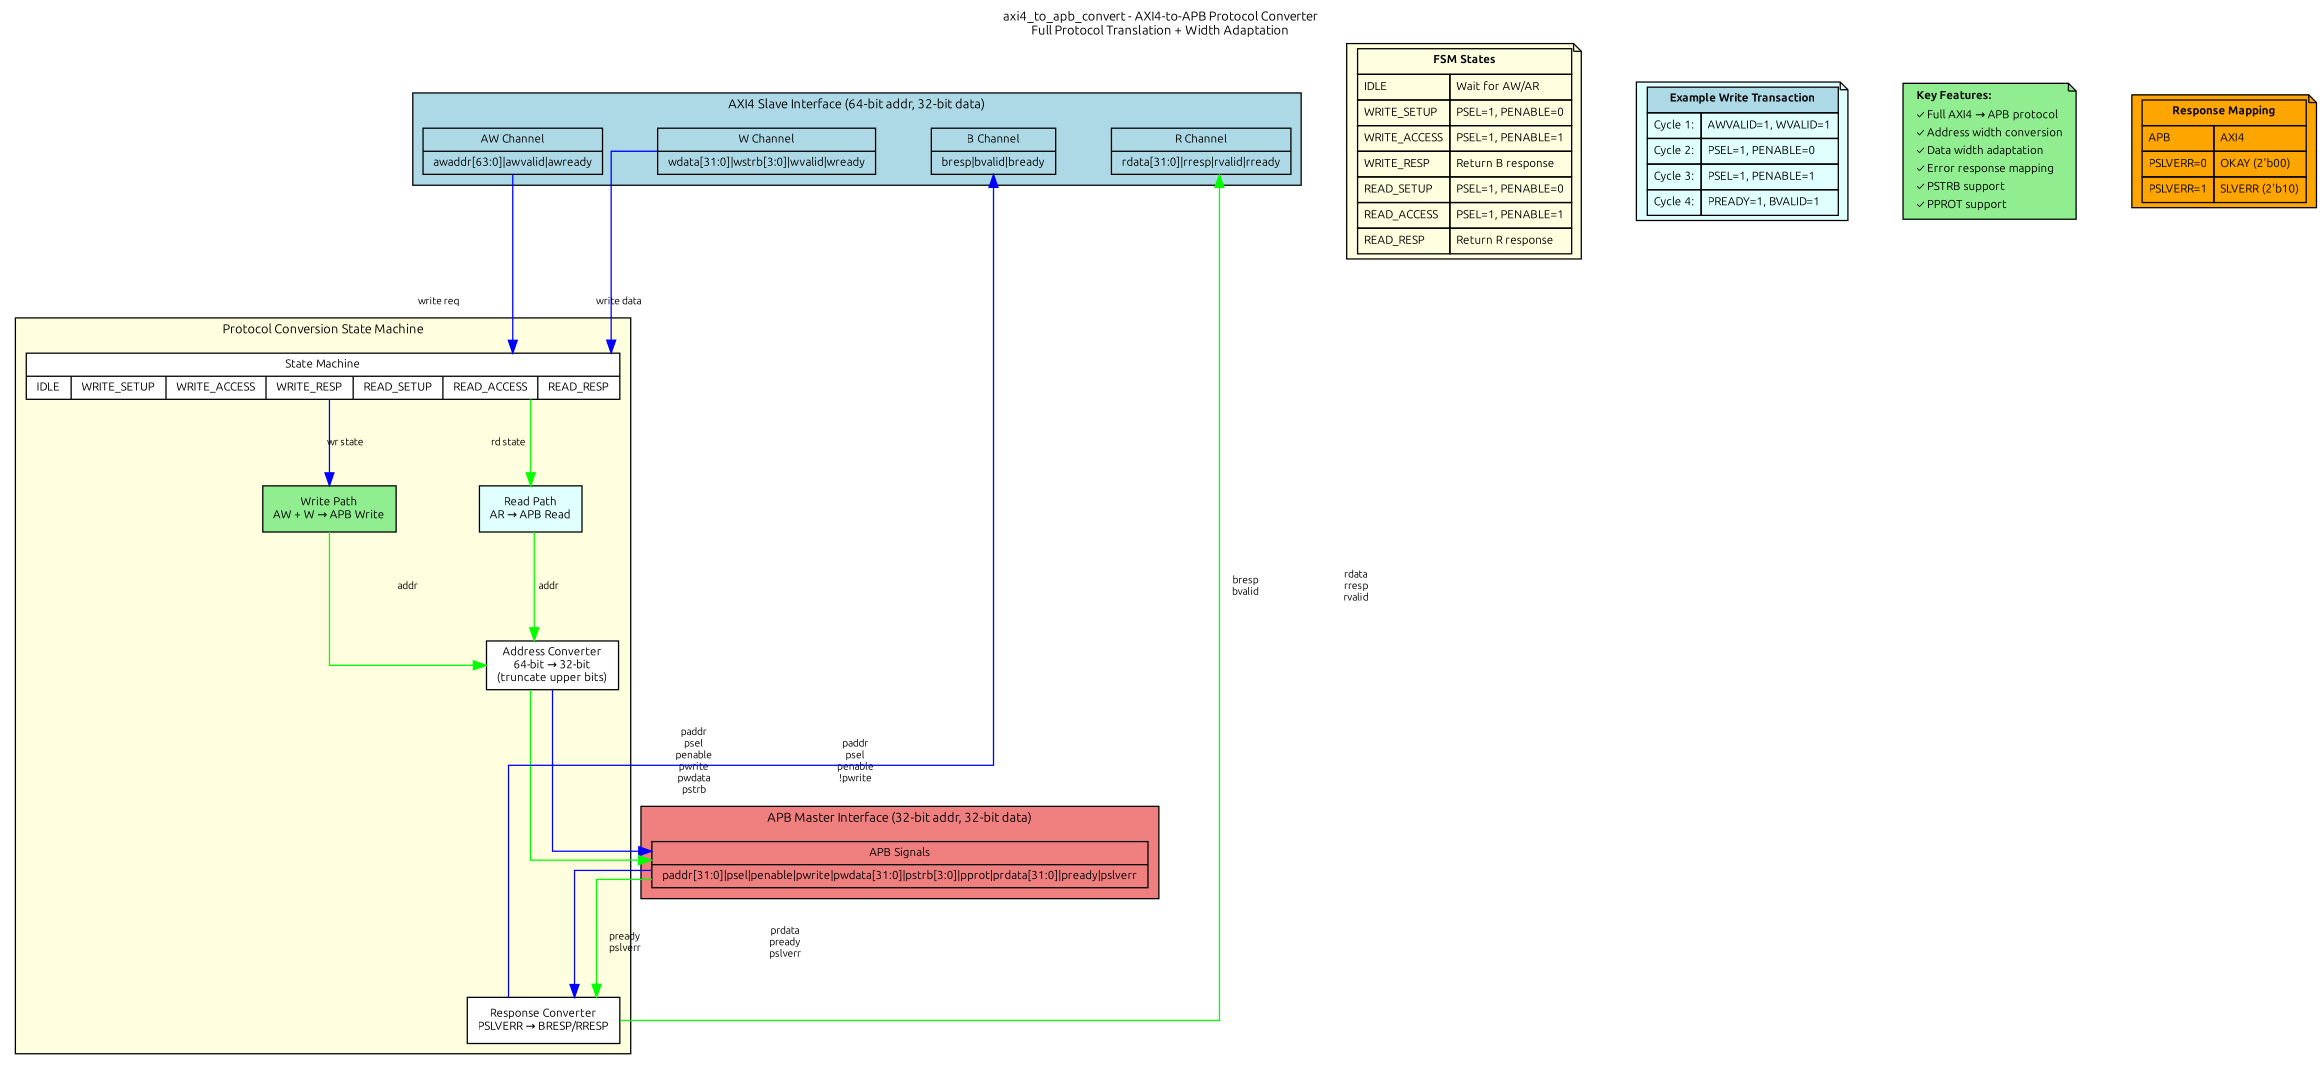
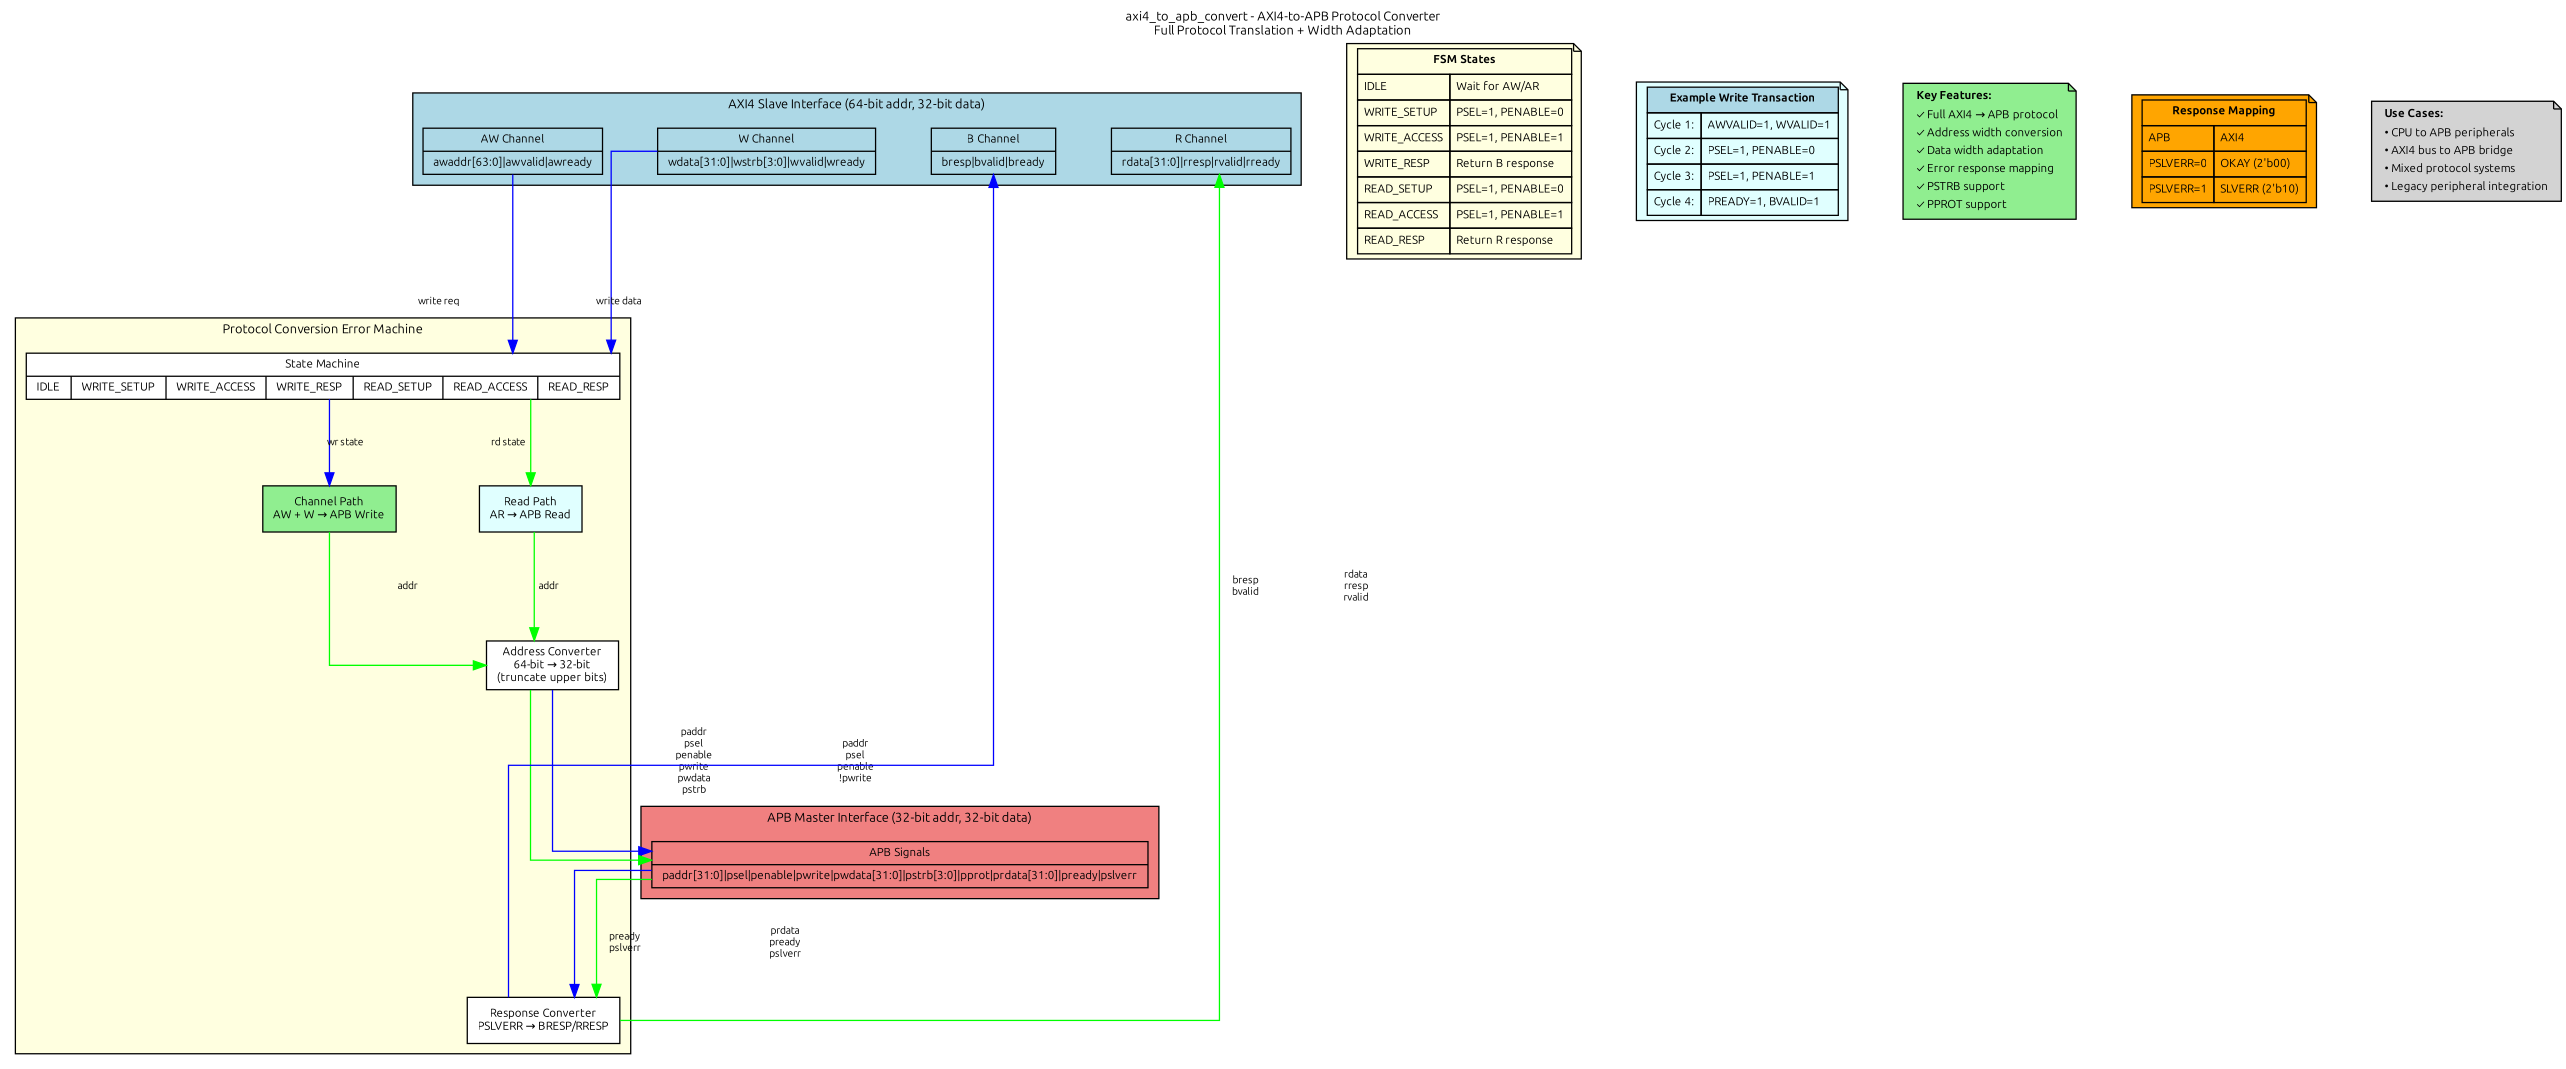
node "Use Cases:": added
cluster "Protocol Conversion State Machine": label "Protocol Conversion State Machine" -> "Protocol Conversion Error Machine"
node "Write Path AW + W → APB Write": label "Write Path AW + W → APB Write" -> "Channel Path AW + W → APB Write"
